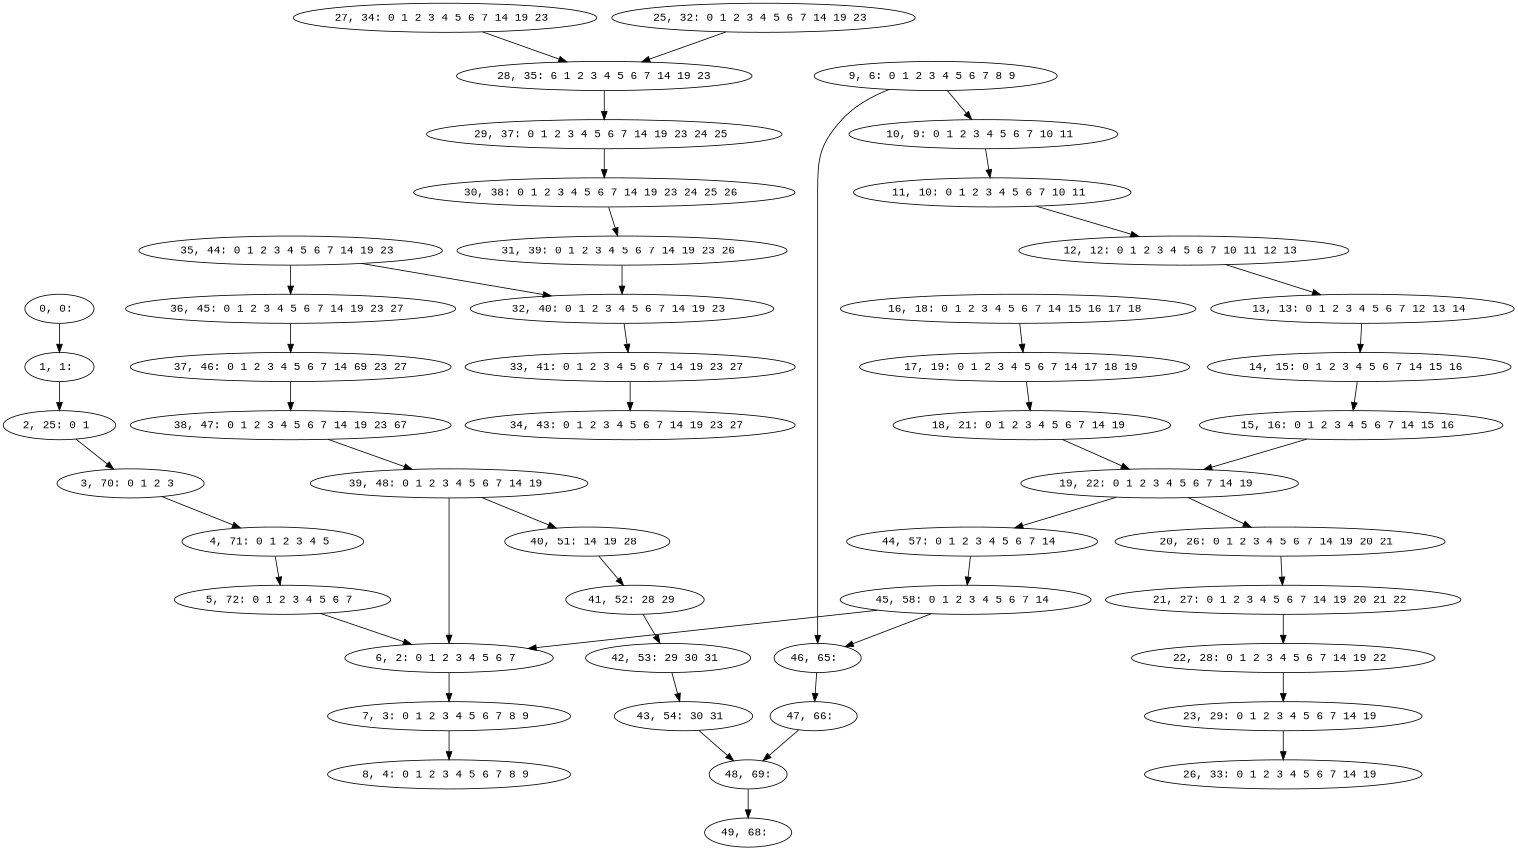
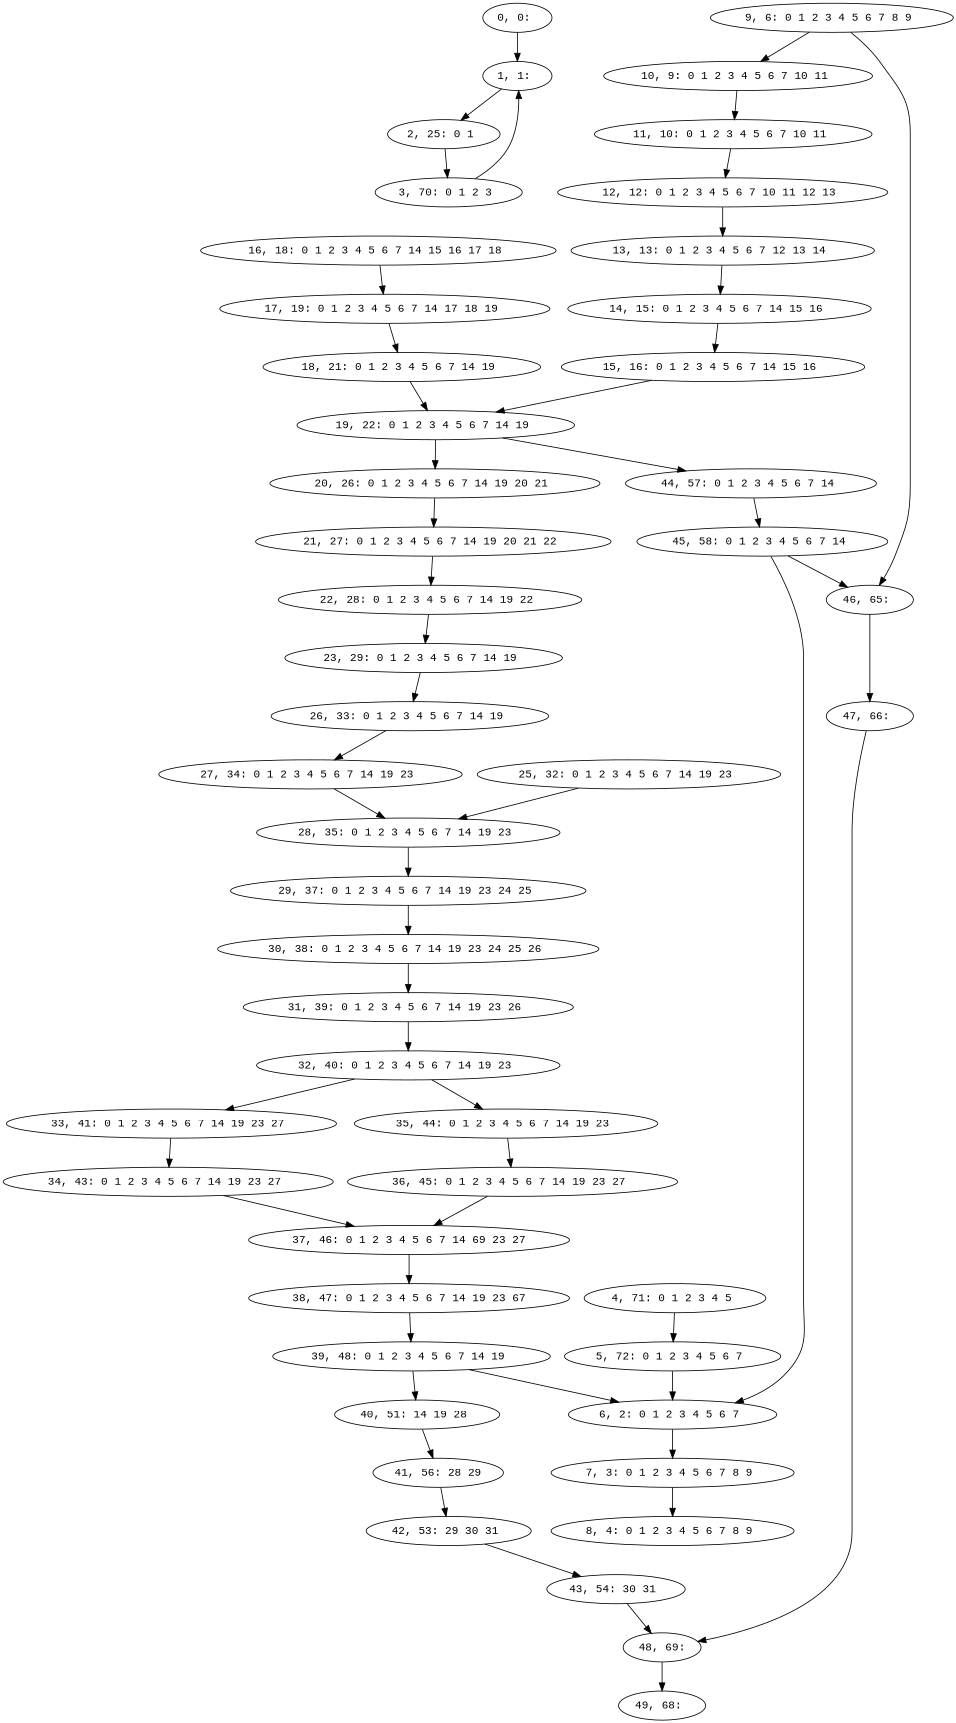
node "28, 35: 6 1 2 3 4 5 6 7 14 19 23": label "28, 35: 6 1 2 3 4 5 6 7 14 19 23" -> "28, 35: 0 1 2 3 4 5 6 7 14 19 23"
edge "35, 44: 0 1 2 3 4 5 6 7 14 19 23" -> "32, 40: 0 1 2 3 4 5 6 7 14 19 23": reversed
edge "3, 70: 0 1 2 3" -> "4, 71: 0 1 2 3 4 5": now "3, 70: 0 1 2 3" -> "1, 1:"
node "41, 52: 28 29": label "41, 52: 28 29" -> "41, 56: 28 29"
edge "26, 33: 0 1 2 3 4 5 6 7 14 19" -> "27, 34: 0 1 2 3 4 5 6 7 14 19 23": added
edge "34, 43: 0 1 2 3 4 5 6 7 14 19 23 27" -> "37, 46: 0 1 2 3 4 5 6 7 14 69 23 27": added
